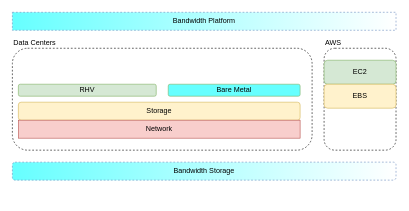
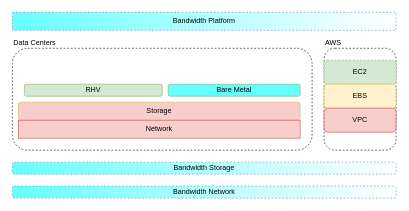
node "EC2": style solid -> dashed
node "RHV": moved (87, 90) -> (93, 90)
node "Storage": fillcolor #fff2cc -> #f8cecc
node "VPC": added
node "Bandwidth Storage": size 384x18 -> 384x12
node "Bandwidth Network": added
